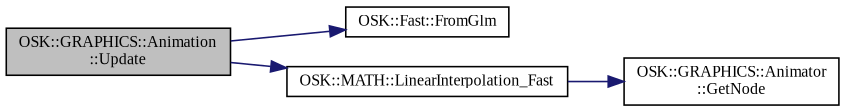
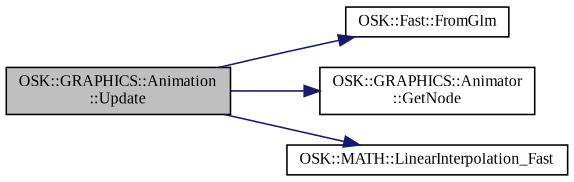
edge "OSK::MATH::LinearInterpolation_Fast" -> "OSK::GRAPHICS::Animator ::GetNode": now "OSK::GRAPHICS::Animation ::Update" -> "OSK::GRAPHICS::Animator ::GetNode"
